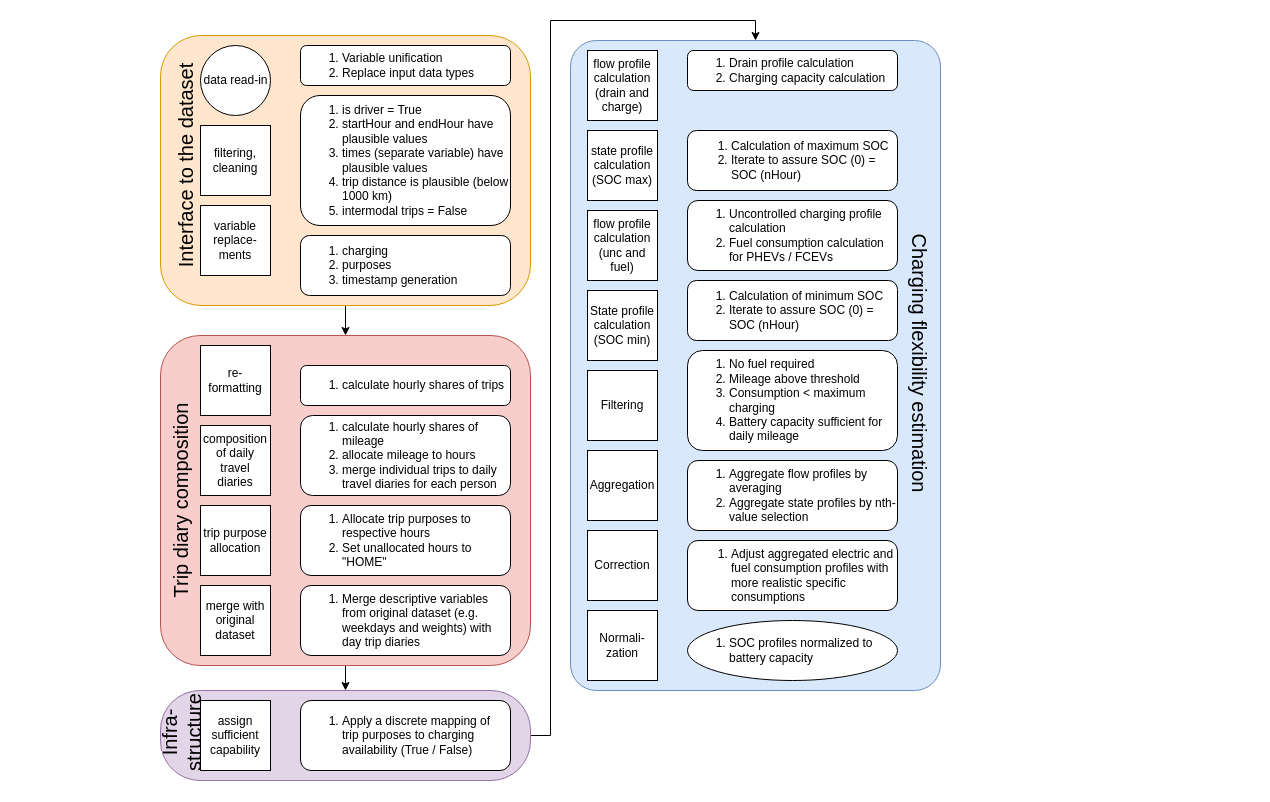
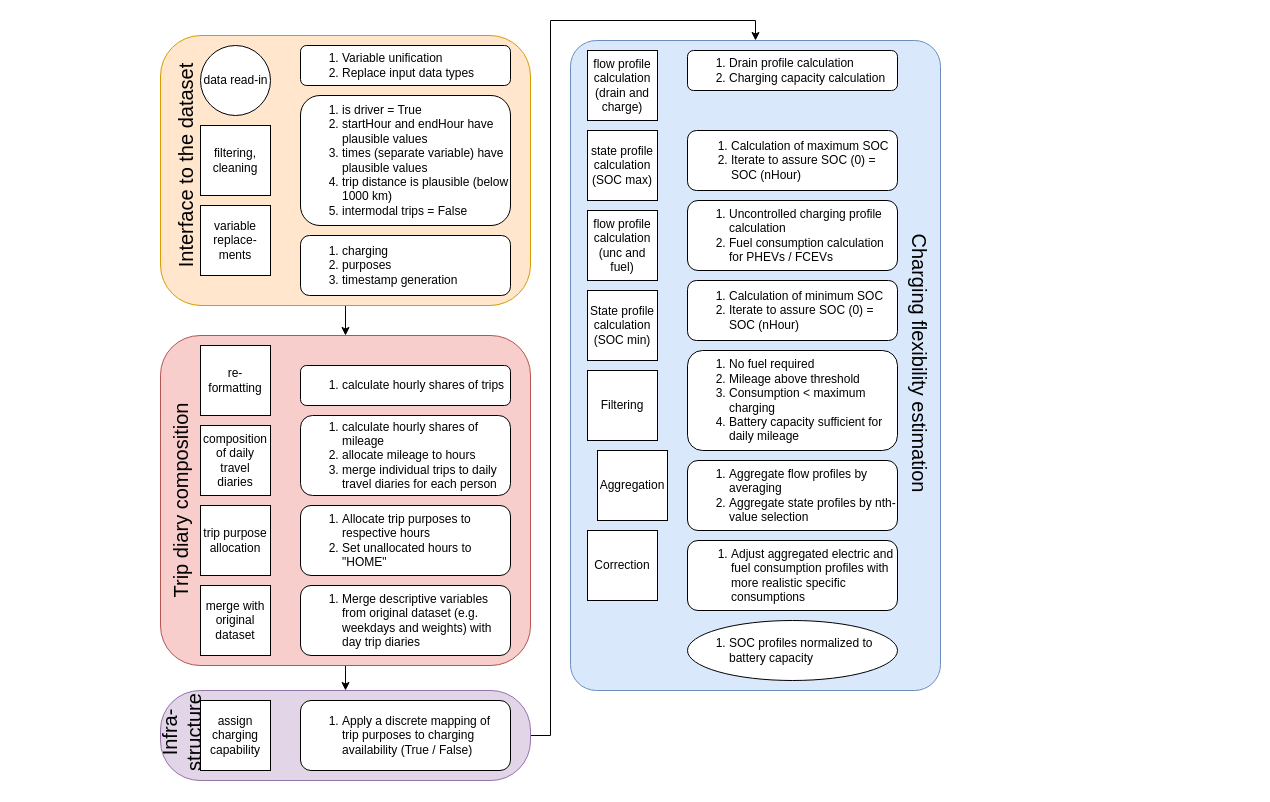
node "Aggregation": moved (623, 486) -> (633, 486)
node "Normali-zation": removed
node "assign sufficient capability": label "assign sufficient capability" -> "assign charging capability"
